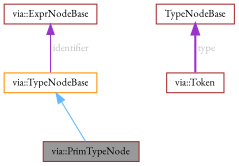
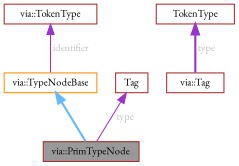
node "via::ExprNodeBase": label "via::ExprNodeBase" -> "via::TokenType"
node "TypeNodeBase": label "TypeNodeBase" -> "TokenType"
node "Tag": added
node "via::Token": label "via::Token" -> "via::Tag"
edge "via::PrimTypeNode" -> "via::TypeNodeBase": style solid -> bold
